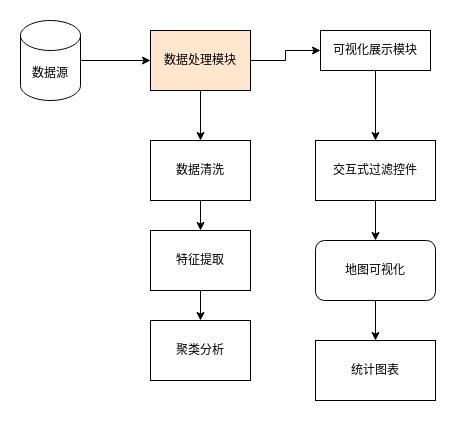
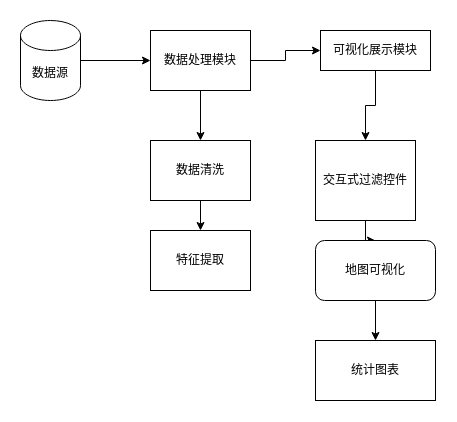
node "数据处理模块": fillcolor #ffe6cc -> #ffffff
node "交互式过滤控件": size 120x60 -> 100x80
edge "特征提取" -> "聚类分析": removed
node "聚类分析": removed
